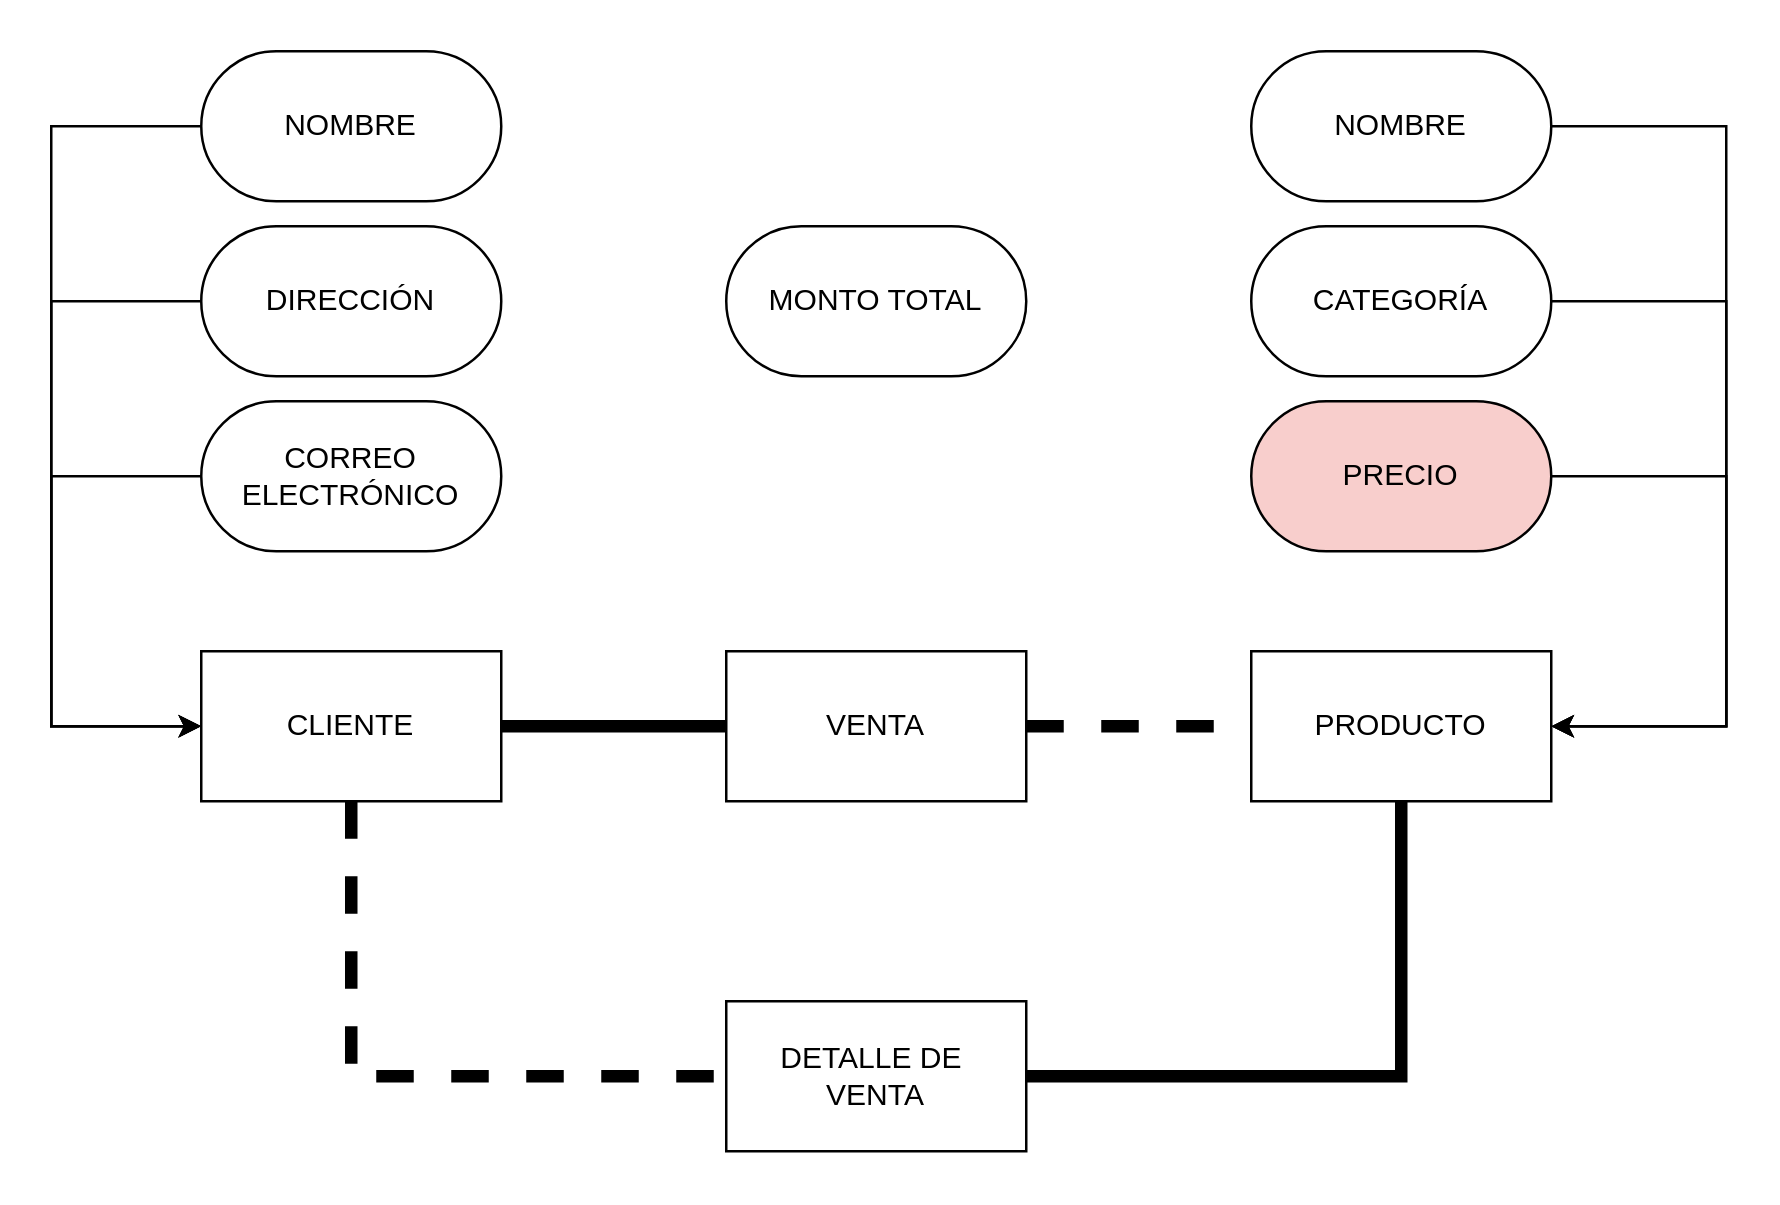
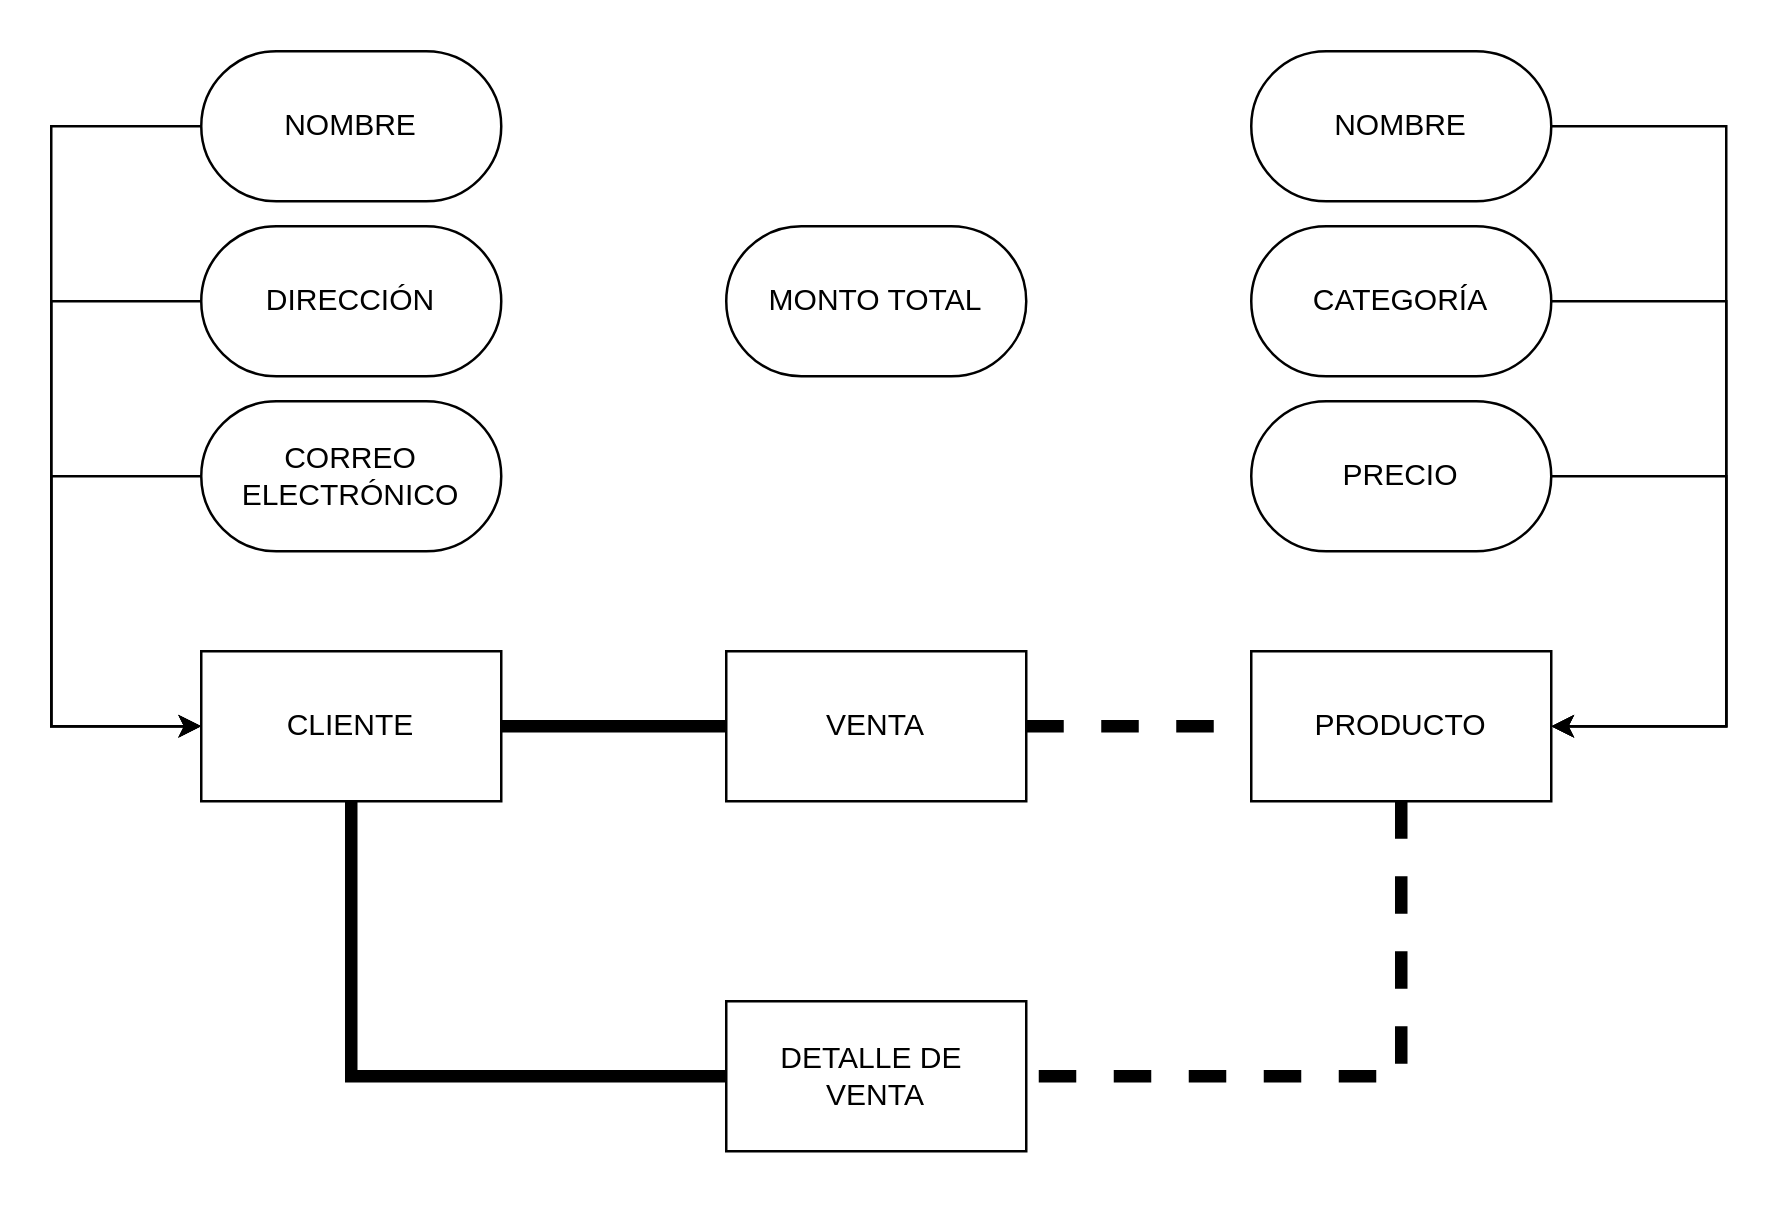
node "PRECIO": fillcolor #f8cecc -> #ffffff
edge "CLIENTE" -- "DETALLE DE VENTA": style dashed -> solid
edge "PRODUCTO" -- "DETALLE DE VENTA": style solid -> dashed
